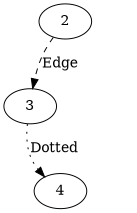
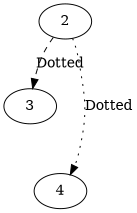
edge "2" -> "3": label "Edge" -> "Dotted"
edge "3" -> "4": now "2" -> "4"
